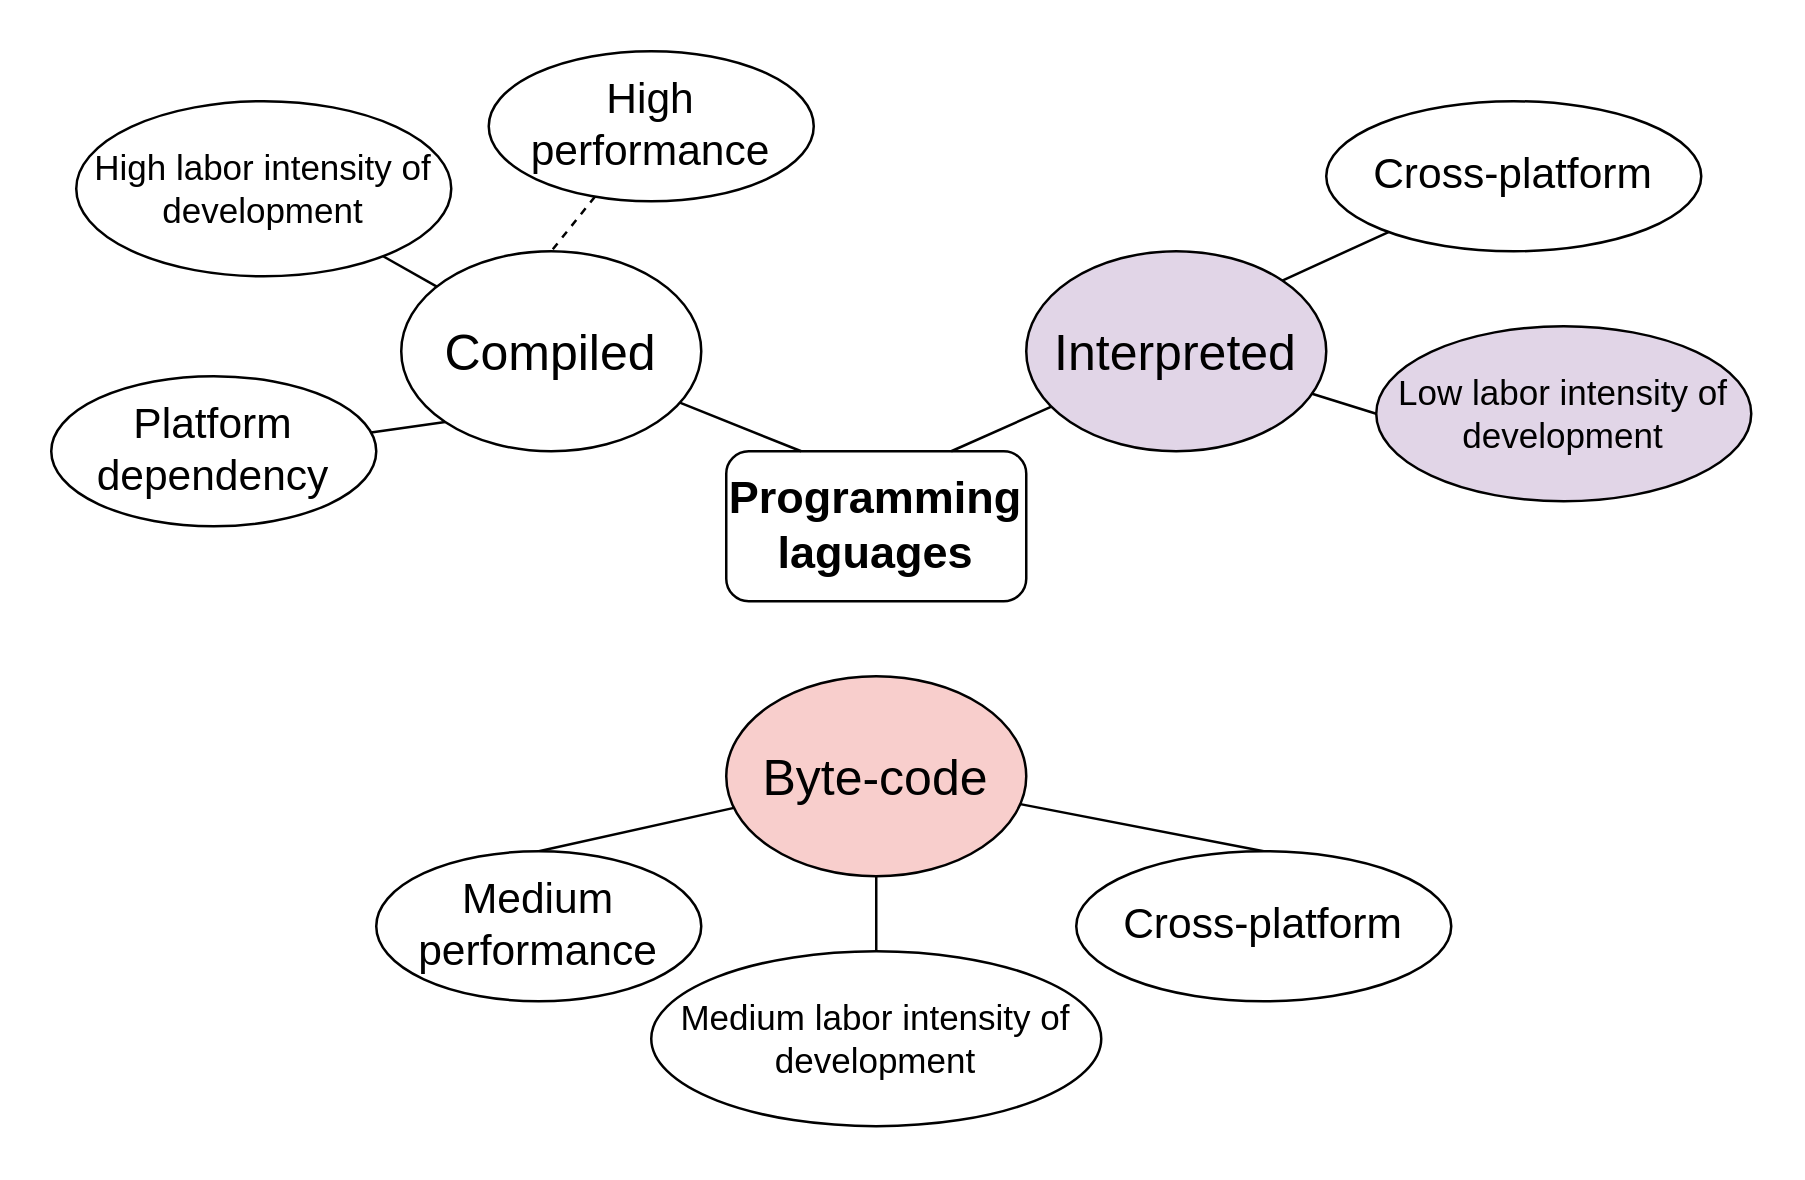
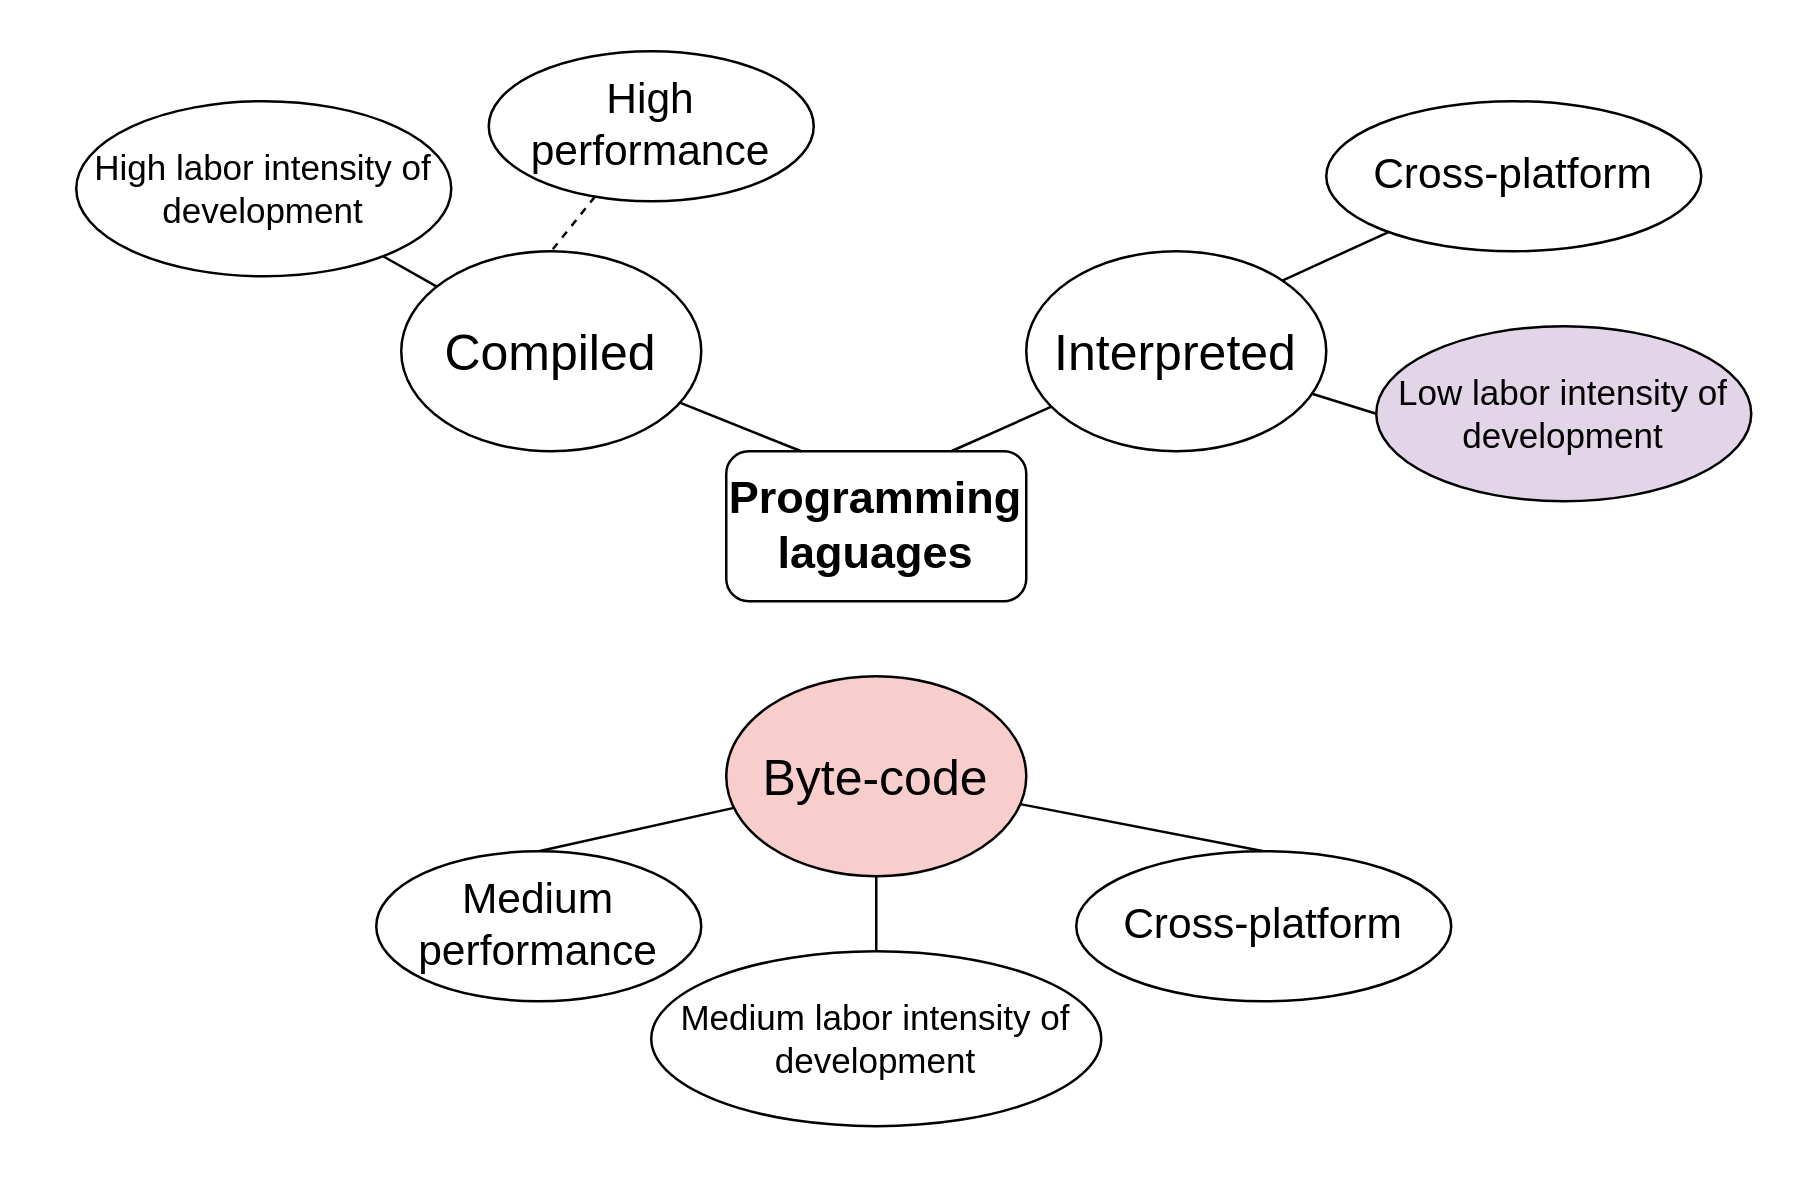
node "Interpreted": fillcolor #e1d5e7 -> #ffffff
edge "Compiled" -- "Platform dependency": removed
node "Platform dependency": removed
